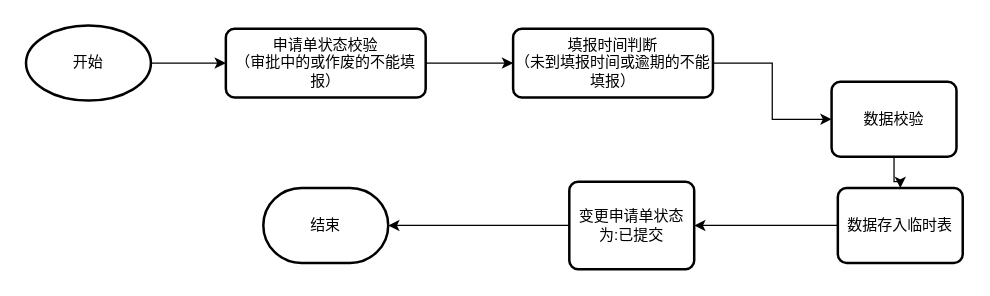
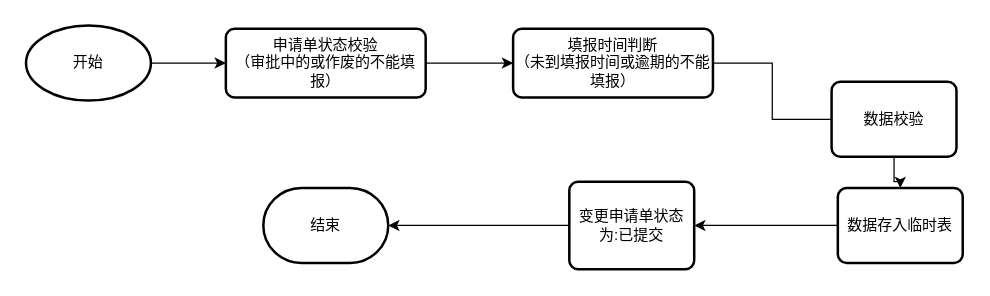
edge "填报时间判断 （未到填报时间或逾期的不能填报）" -> "数据校验": arrowhead classic -> none
